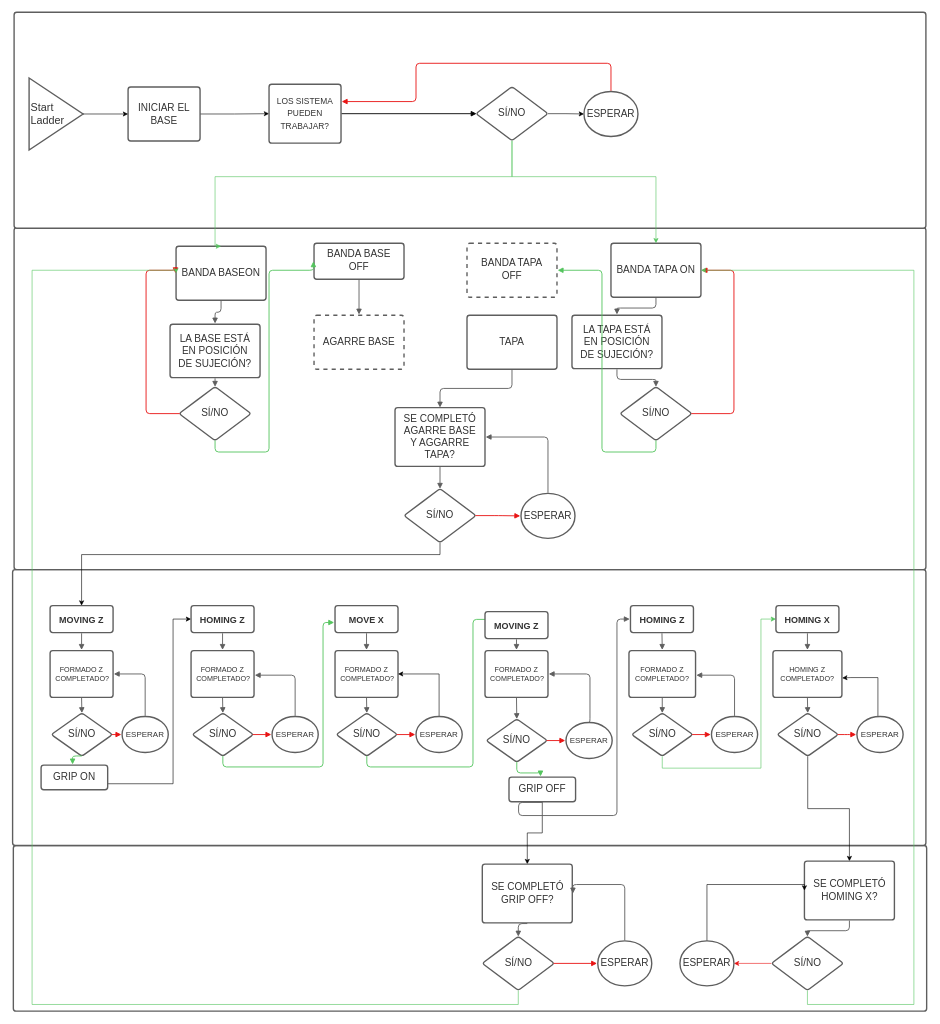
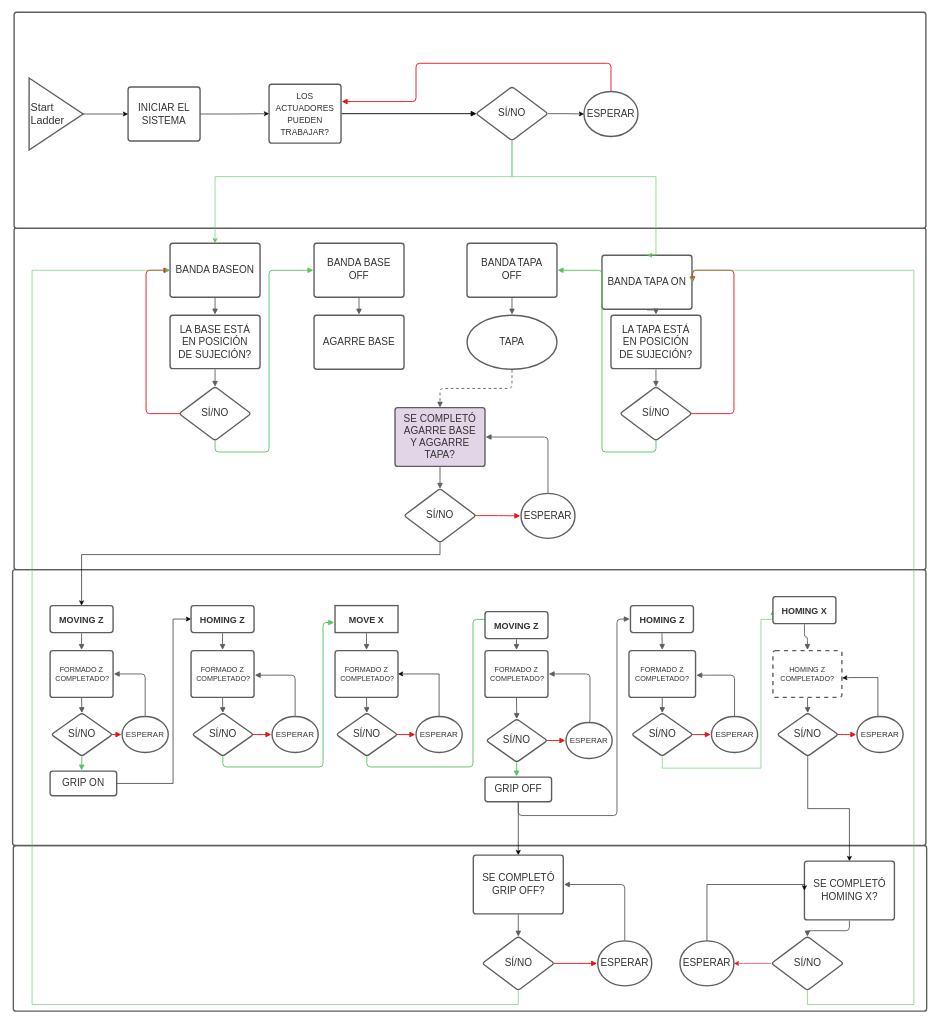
node "INICIAR EL BASE": label "INICIAR EL BASE" -> "INICIAR EL SISTEMA"
node "LOS SISTEMA PUEDEN TRABAJAR?": label "LOS SISTEMA PUEDEN TRABAJAR?" -> "LOS ACTUADORES PUEDEN TRABAJAR?"
node "BANDA BASE OFF": size 90x36 -> 90x54
node "BANDA TAPA OFF": style dashed -> solid
node "BANDA TAPA ON": moved (656, 270) -> (647, 282)
node "BANDA BASEON": moved (221, 273) -> (215, 270)
edge "BANDA TAPA OFF" -> "TAPA": added
node "AGARRE BASE": style dashed -> solid
node "TAPA": shape rounded rectangle -> ellipse
node "LA TAPA ESTÁ EN POSICIÓN DE SUJECIÓN?": moved (617, 342) -> (656, 342)
node "LA BASE ESTÁ EN POSICIÓN DE SUJECIÓN?": moved (215, 351) -> (215, 342)
edge "TAPA" -> "SE COMPLETÓ AGARRE BASE Y AGGARRE TAPA?": style solid -> dashed
node "SE COMPLETÓ AGARRE BASE Y AGGARRE TAPA?": fillcolor #ffffff -> #e1d5e7
node "MOVE X": shape rounded rectangle -> rectangle
node "HOMING X": moved (808, 619) -> (805, 610)
node "HOMING Z COMPLETADO?": style solid -> dashed
node "GRIP ON": moved (74, 778) -> (83, 784)
node "GRIP OFF": moved (542, 790) -> (518, 790)
node "SE COMPLETÓ GRIP OFF?": moved (527, 894) -> (518, 885)
